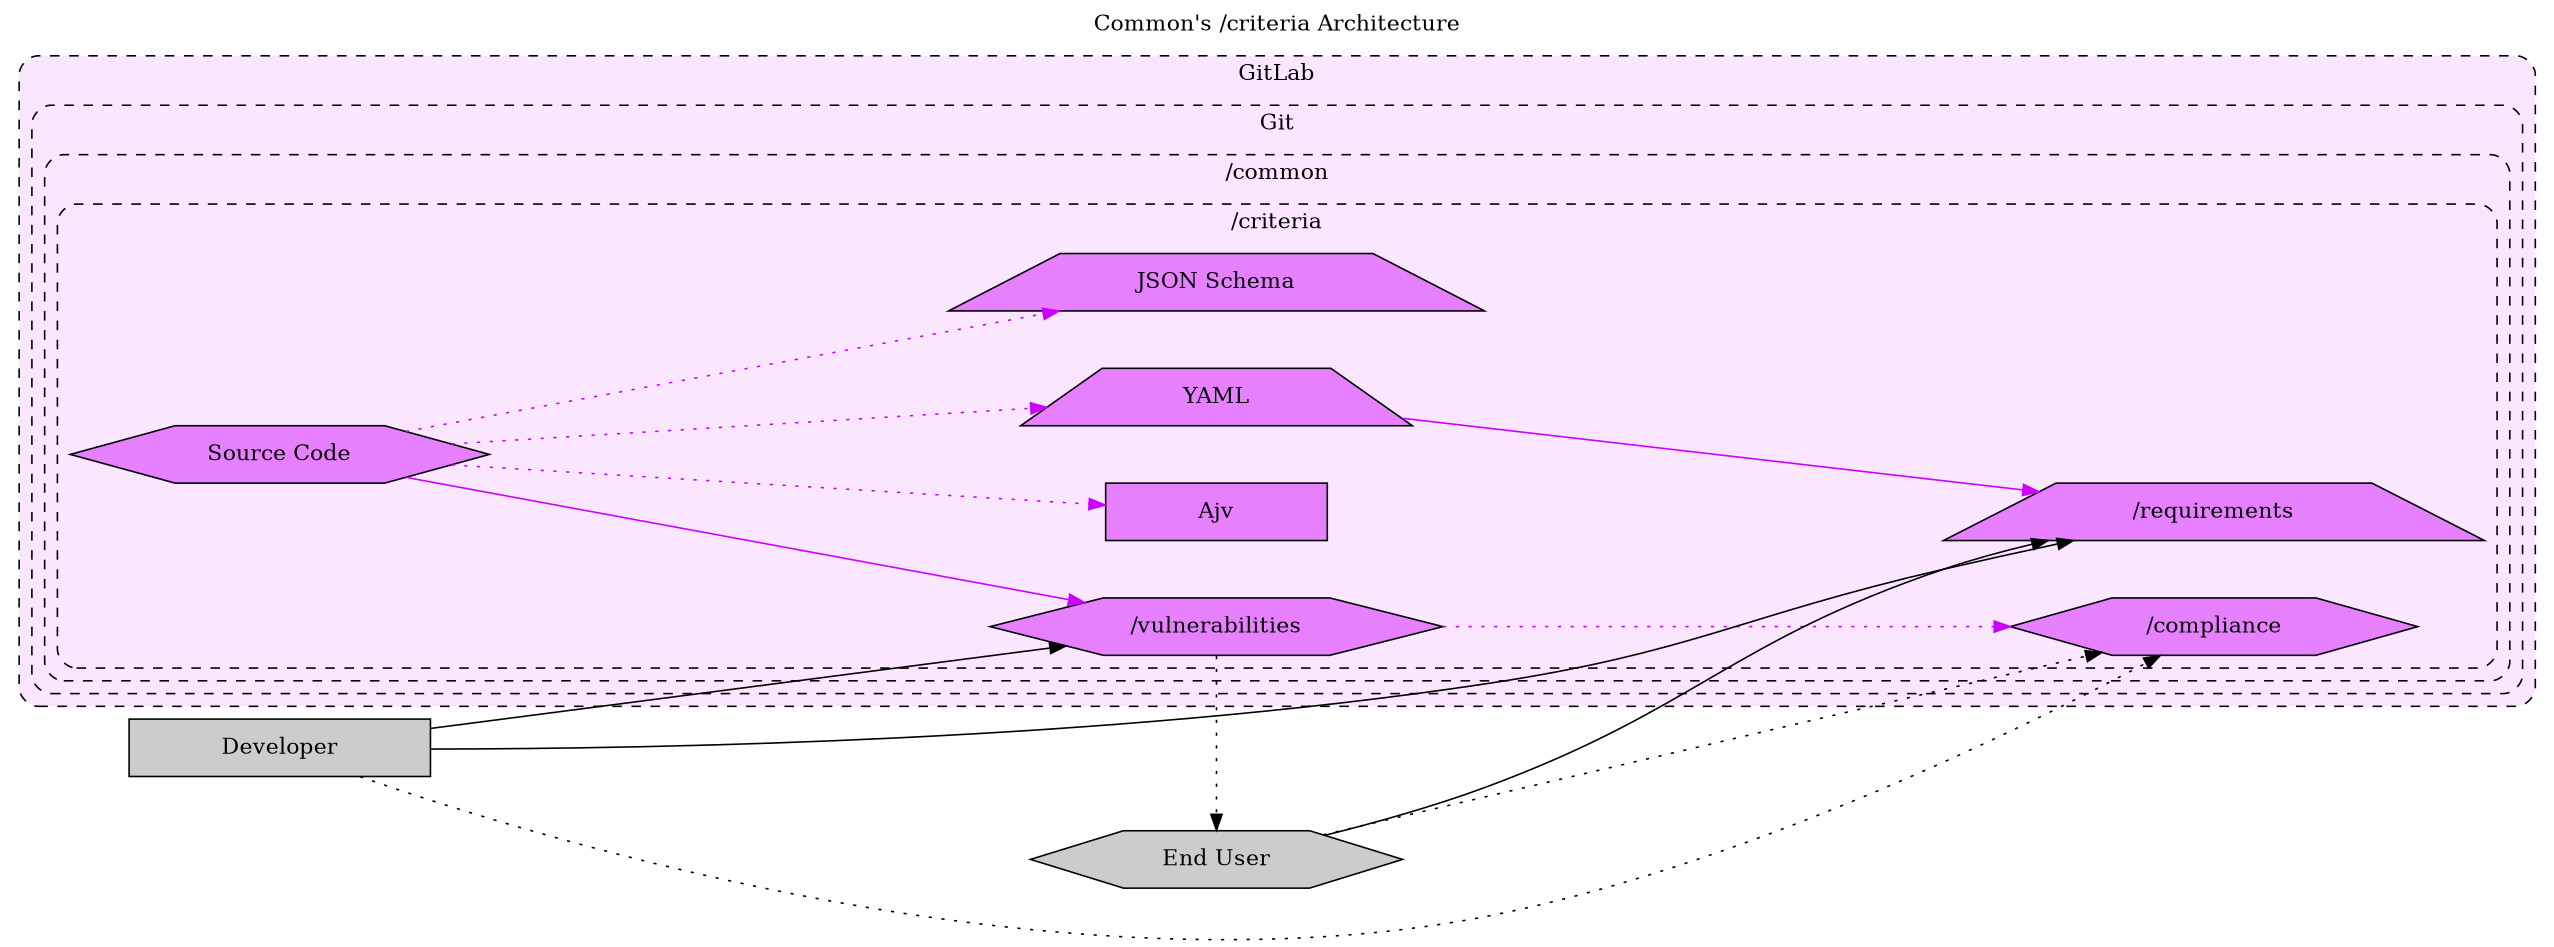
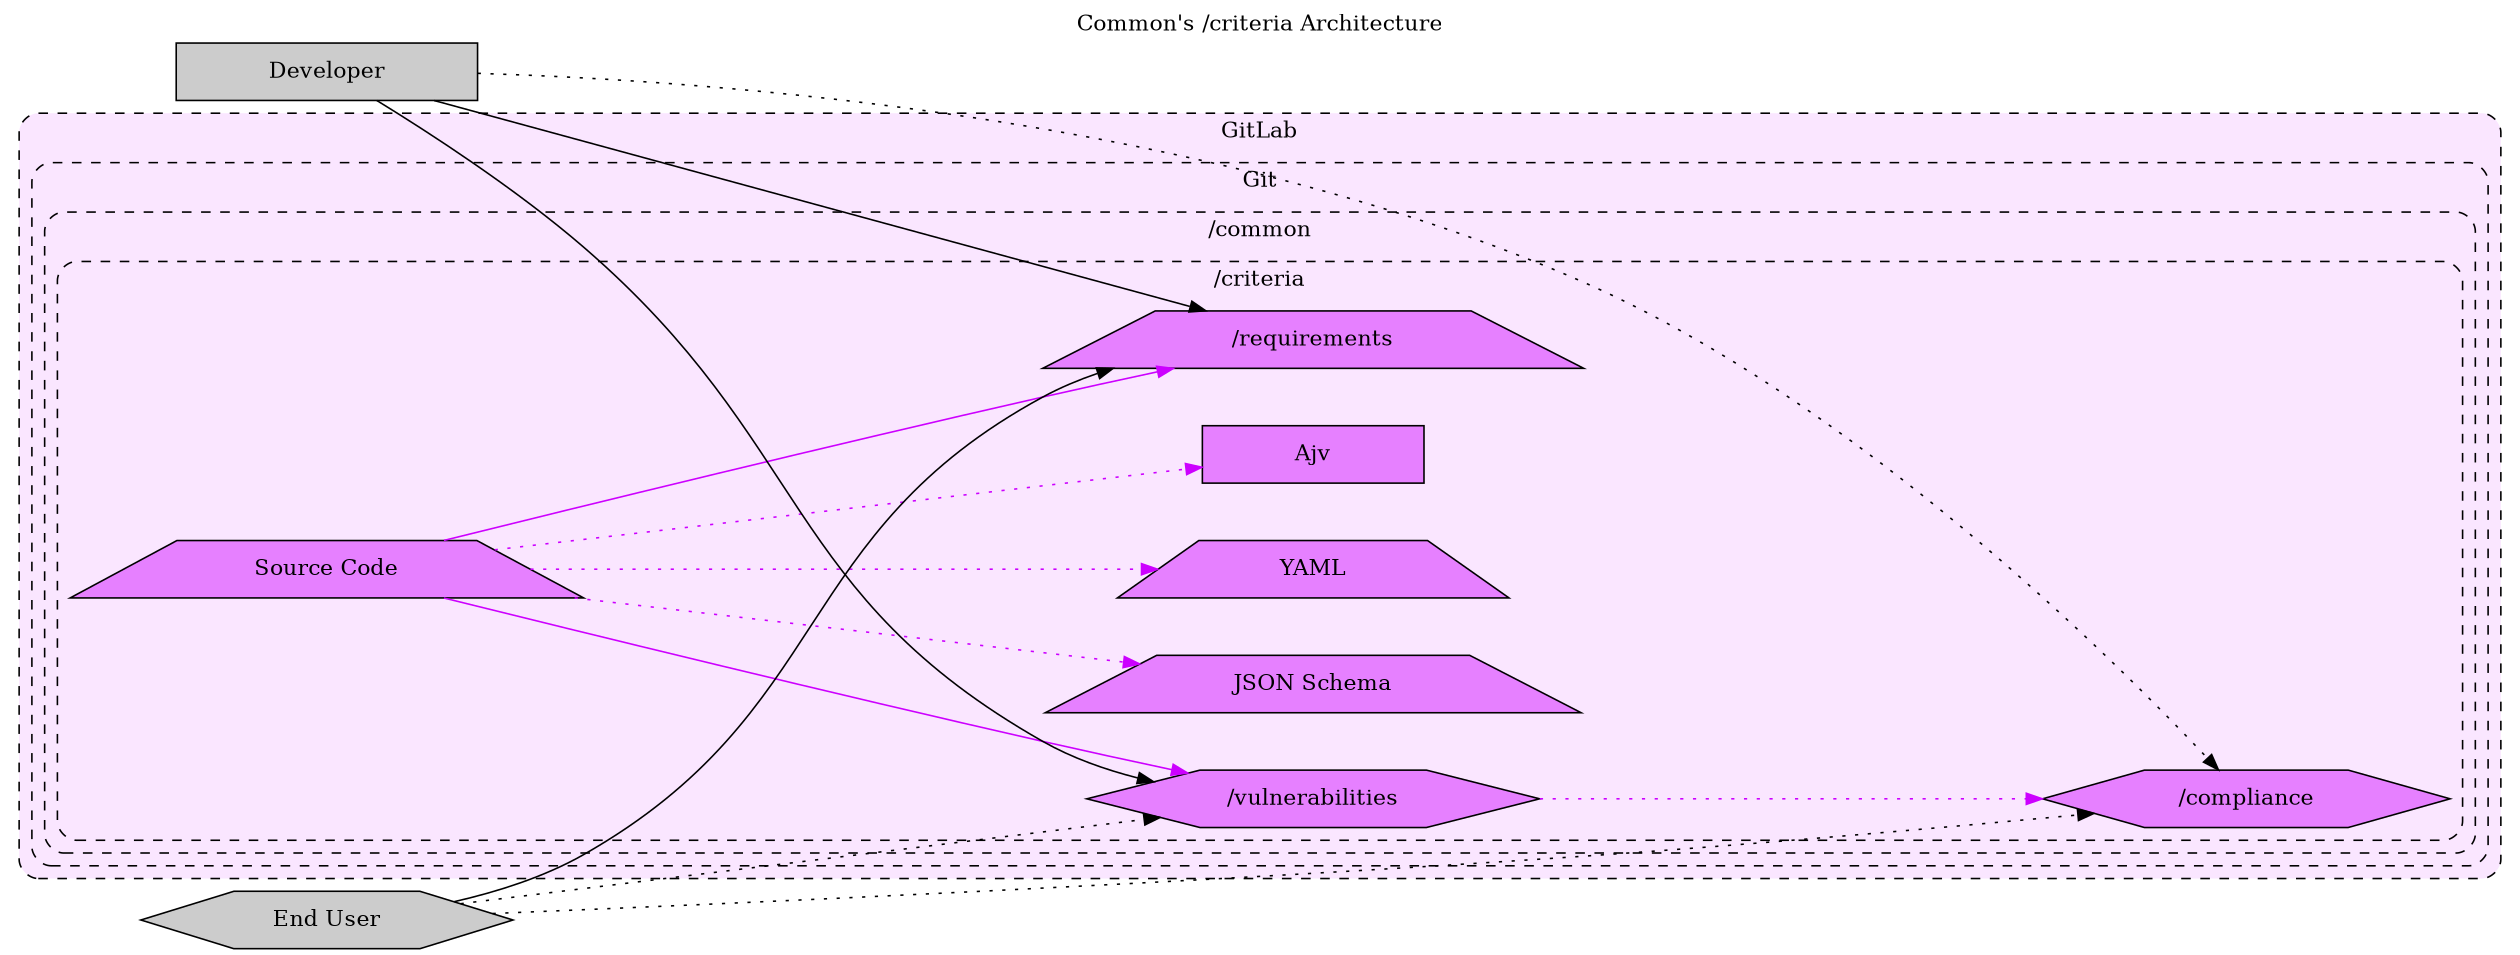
node "Source Code": shape hexagon -> trapezium
edge "YAML" -> "/requirements": now "Source Code" -> "/requirements"
edge "/vulnerabilities" -> "End User": reversed
